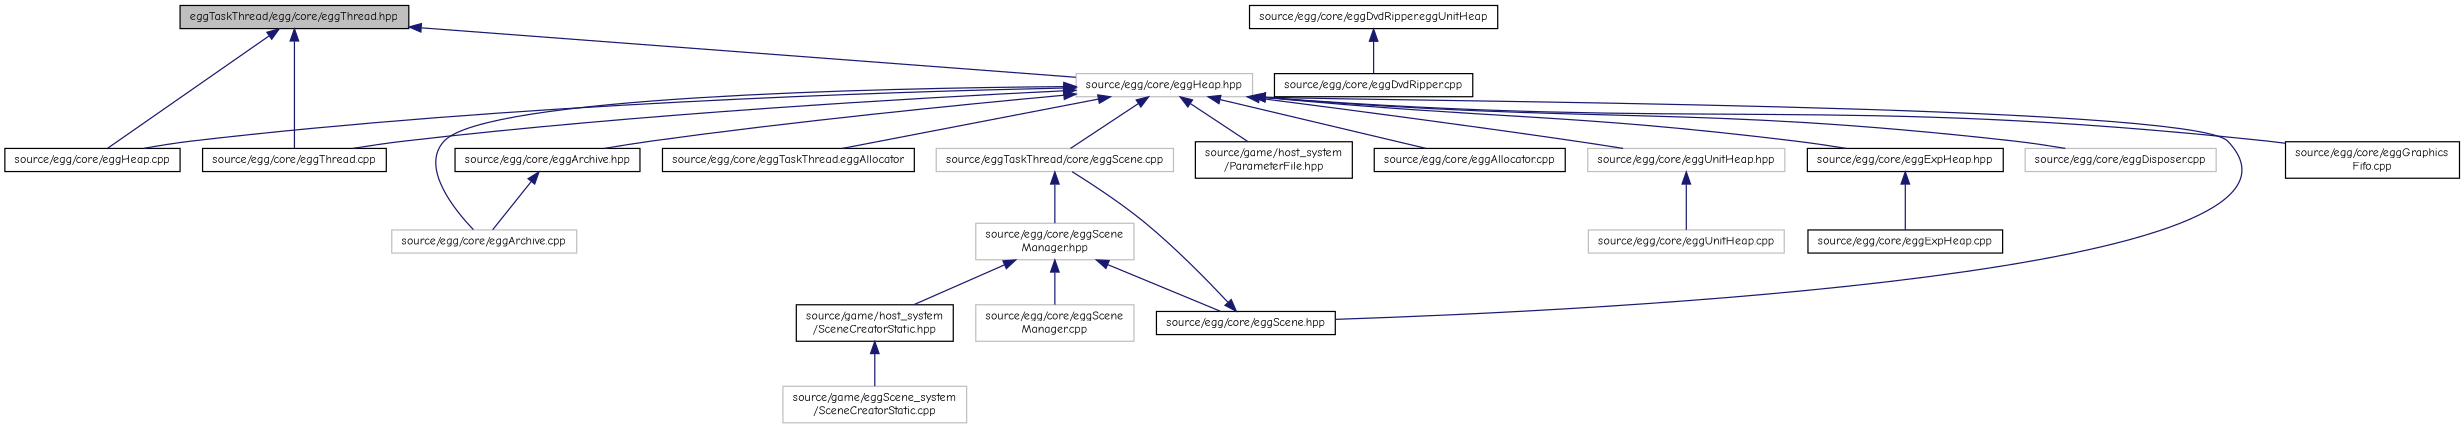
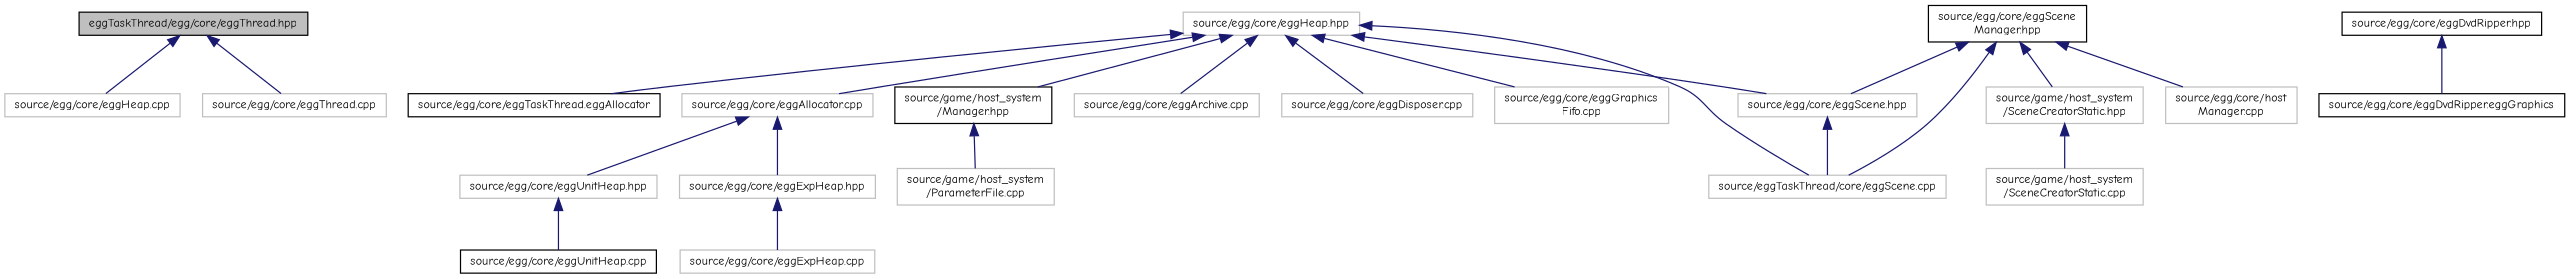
node "source/egg/core/eggDvdRipper.eggUnitHeap": label "source/egg/core/eggDvdRipper.eggUnitHeap" -> "source/egg/core/eggDvdRipper.hpp"
edge "source/egg/core/eggHeap.hpp" -> "eggTaskThread/egg/core/eggThread.hpp": removed
node "source/egg/core/eggDvdRipper.cpp": label "source/egg/core/eggDvdRipper.cpp" -> "source/egg/core/eggDvdRipper.eggGraphics"
edge "source/egg/core/eggThread.cpp" -> "source/egg/core/eggHeap.hpp": removed
edge "source/egg/core/eggHeap.cpp" -> "source/egg/core/eggHeap.hpp": removed
edge "source/egg/core/eggUnitHeap.hpp" -> "source/egg/core/eggHeap.hpp": now "source/egg/core/eggUnitHeap.hpp" -> "source/egg/core/eggAllocator.cpp"
edge "source/egg/core/eggExpHeap.hpp" -> "source/egg/core/eggHeap.hpp": now "source/egg/core/eggExpHeap.hpp" -> "source/egg/core/eggAllocator.cpp"
node "source/egg/core/eggHeap.cpp": color black -> grey75
node "source/egg/core/eggThread.cpp": color black -> grey75
node "source/egg/core/eggArchive.hpp": removed
node "source/game/host_system /ParameterFile.hpp": label "source/game/host_system /ParameterFile.hpp" -> "source/game/host_system /Manager.hpp"
node "source/egg/core/eggAllocator.cpp": color black -> grey75
node "source/egg/core/eggExpHeap.hpp": color black -> grey75
node "source/egg/core/eggGraphics Fifo.cpp": color black -> grey75
node "source/game/host_system /ParameterFile.cpp": added
edge "source/egg/core/eggScene Manager.hpp" -> "source/eggTaskThread/core/eggScene.cpp": reversed
node "source/egg/core/eggScene Manager.hpp": color grey75 -> black
node "source/egg/core/eggUnitHeap.cpp": color grey75 -> black
node "source/egg/core/eggExpHeap.cpp": color black -> grey75
node "source/game/host_system /SceneCreatorStatic.hpp": color black -> grey75
node "source/egg/core/eggScene Manager.cpp": label "source/egg/core/eggScene Manager.cpp" -> "source/egg/core/host Manager.cpp"
node "source/egg/core/eggScene.hpp": color black -> grey75
node "source/game/eggScene_system /SceneCreatorStatic.cpp": label "source/game/eggScene_system /SceneCreatorStatic.cpp" -> "source/game/host_system /SceneCreatorStatic.cpp"
